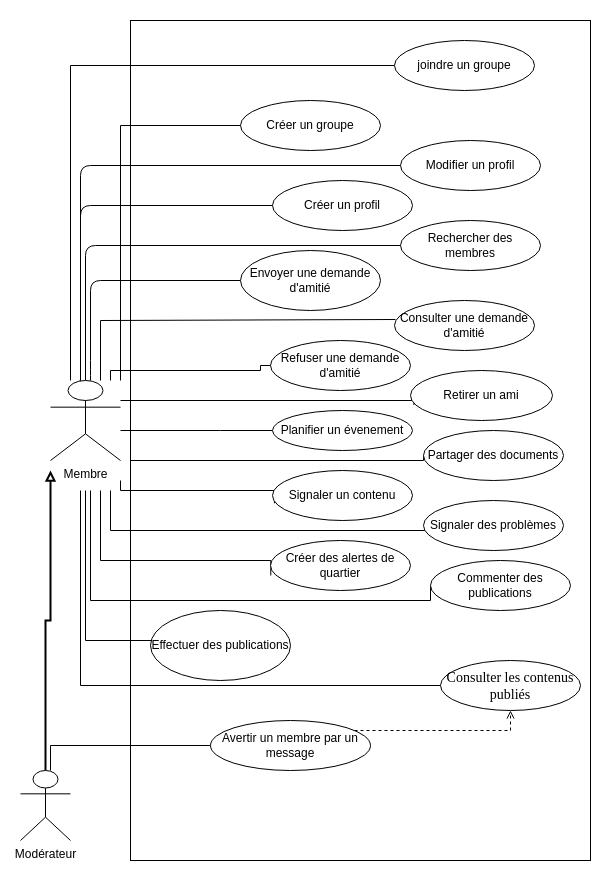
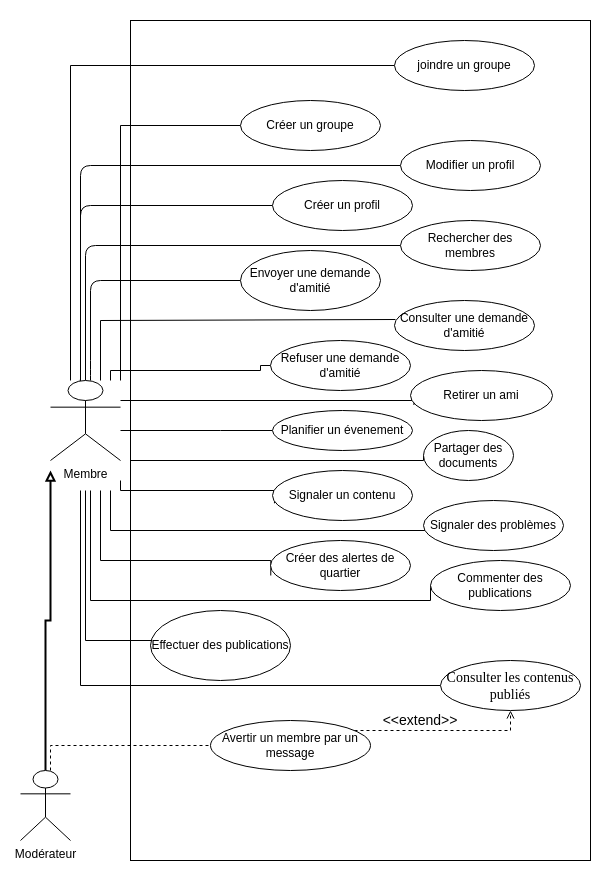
node "Partager des documents": size 140x50 -> 90x50
node "<<extend>>": added
edge "Avertir un membre par un message" -- "Modérateur": style solid -> dashed
